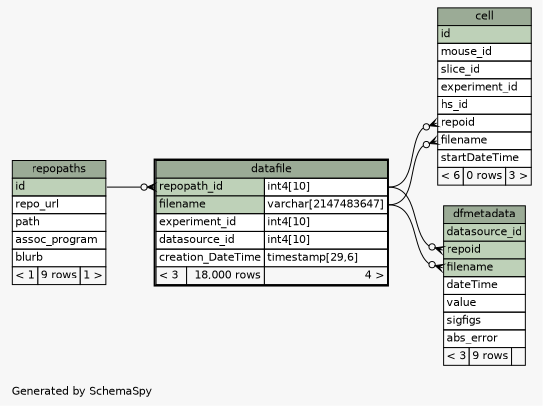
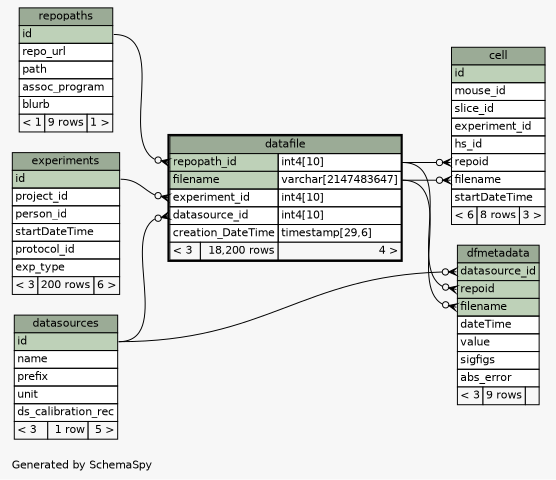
node "cell": text "0 rows" -> "8 rows"
node "experiments": added
node "datafile": text "18,000 rows" -> "18,200 rows"
node "datasources": added
